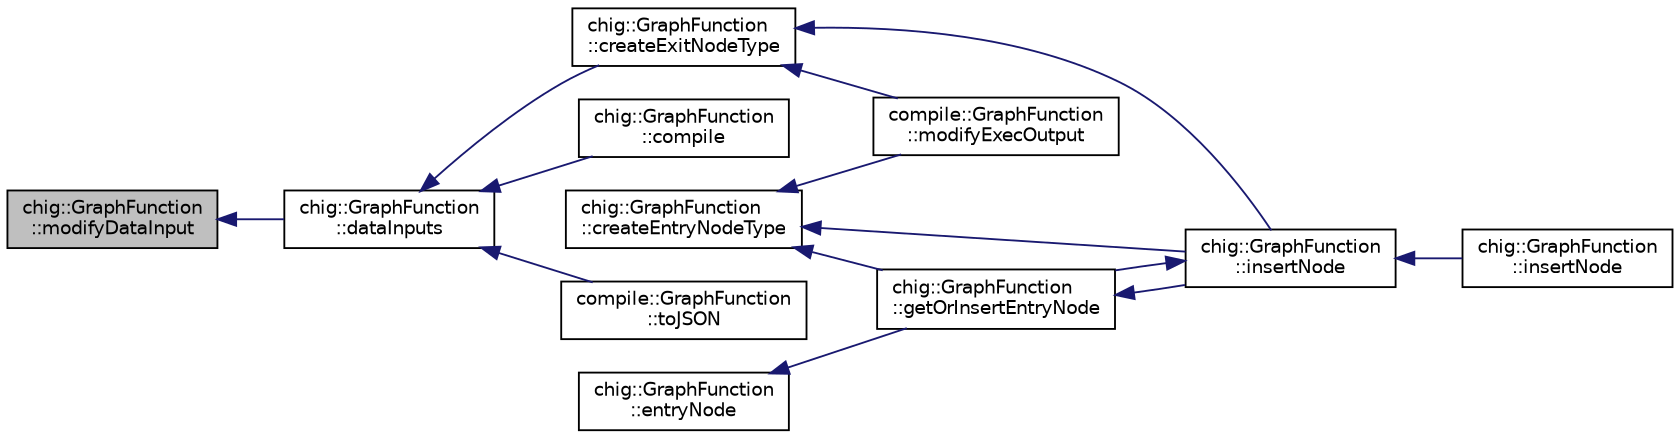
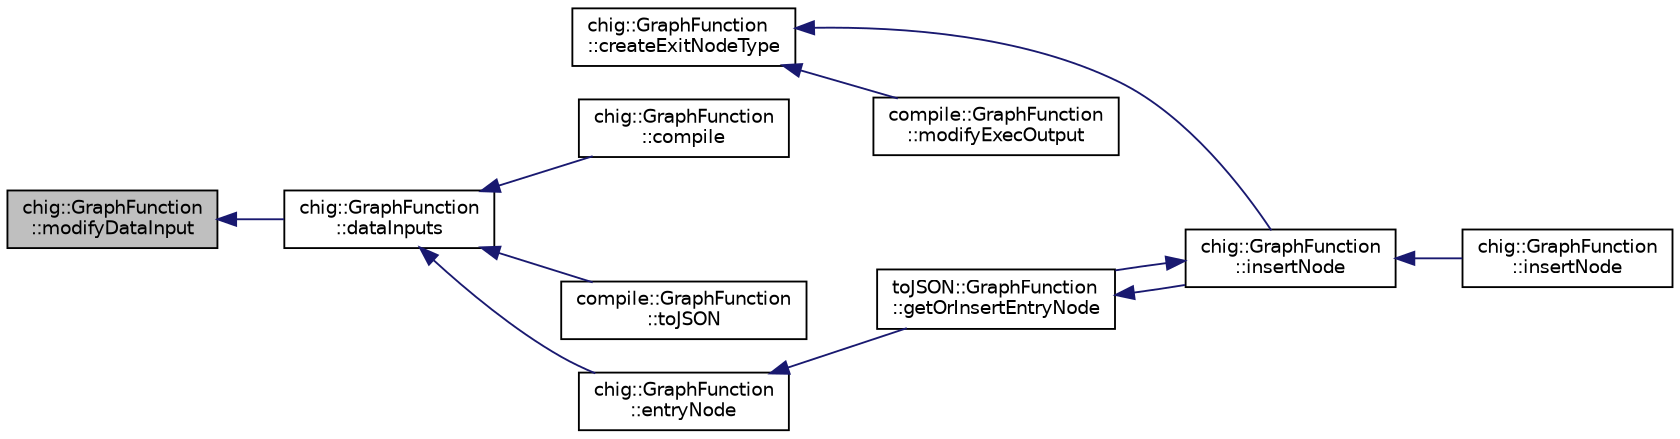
edge "chig::GraphFunction ::createExitNodeType" -> "chig::GraphFunction ::dataInputs": now "chig::GraphFunction ::entryNode" -> "chig::GraphFunction ::dataInputs"
node "chig::GraphFunction ::createEntryNodeType": removed
node "chig::GraphFunction ::getOrInsertEntryNode": label "chig::GraphFunction ::getOrInsertEntryNode" -> "toJSON::GraphFunction ::getOrInsertEntryNode"
